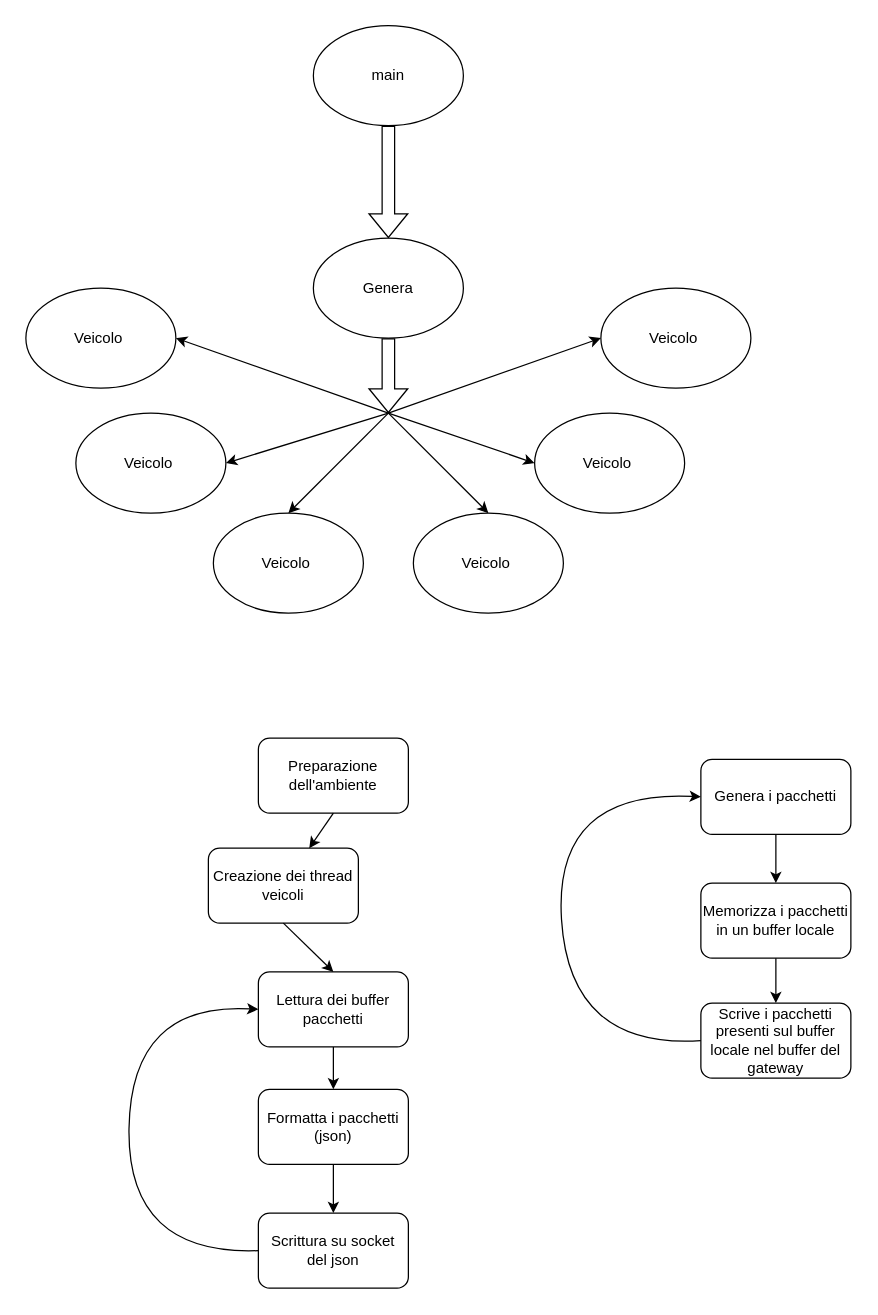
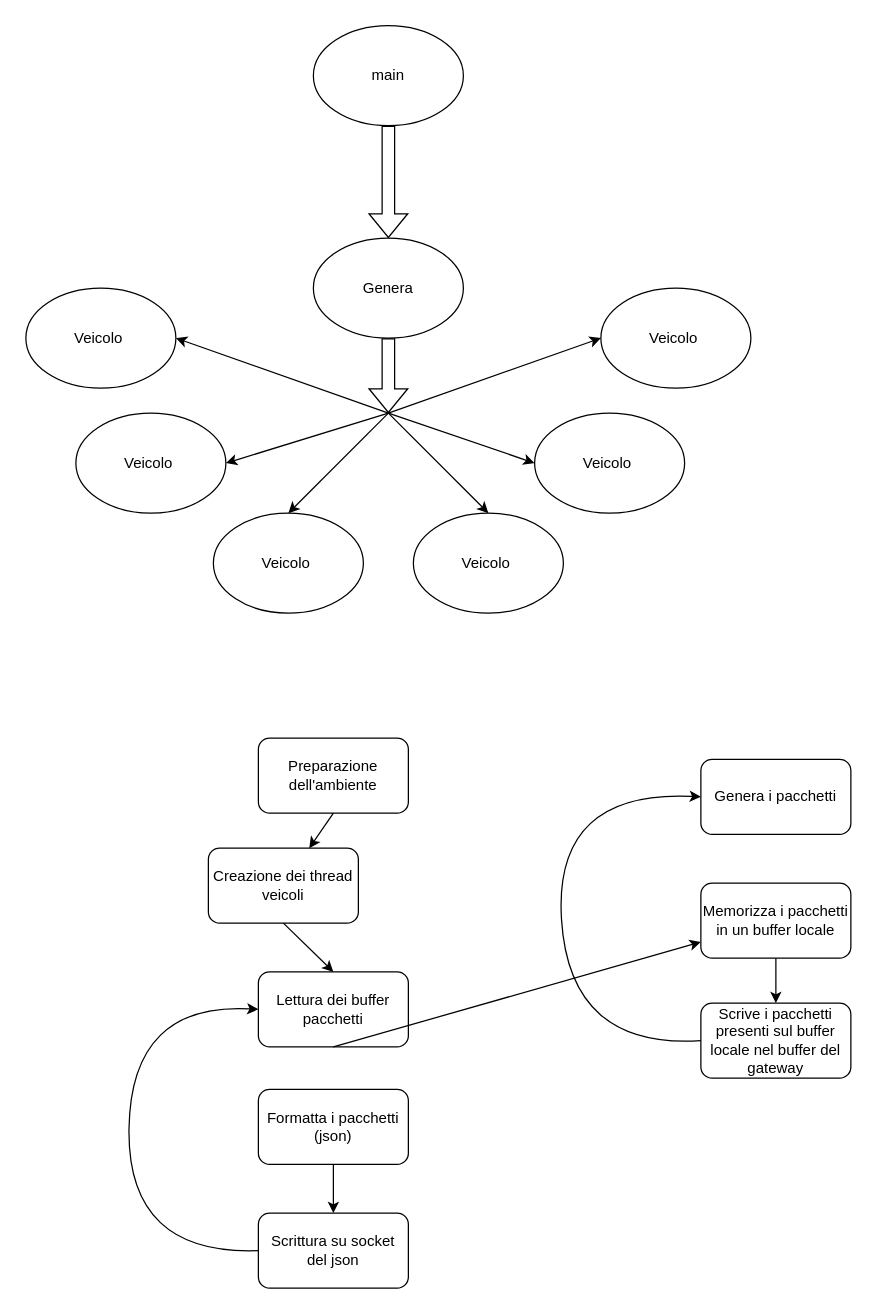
edge "Genera i pacchetti" -> "Memorizza i pacchetti in un buffer locale": removed
edge "Lettura dei buffer pacchetti" -> "Formatta i pacchetti (json)": now "Lettura dei buffer pacchetti" -> "Memorizza i pacchetti in un buffer locale"
